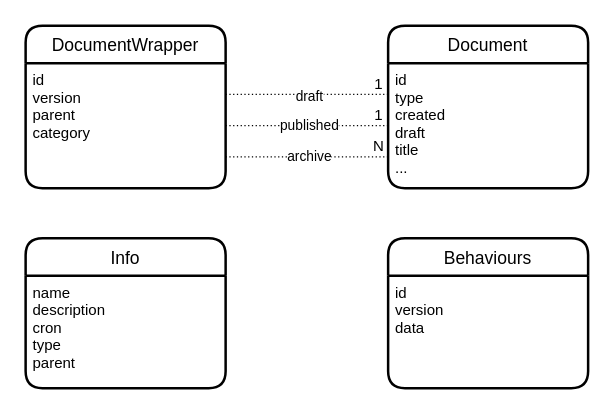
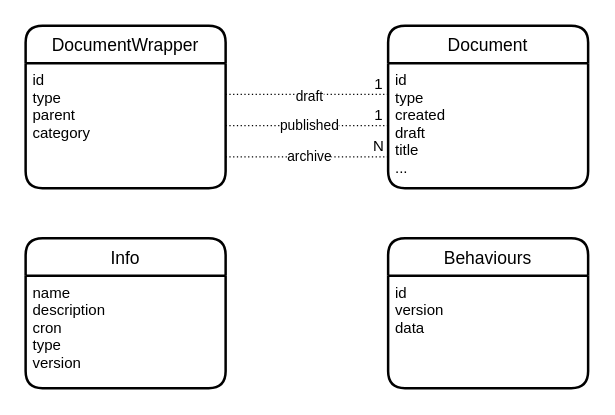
node "id version parent category": label "id version parent category" -> "id type parent category"
node "name description cron type parent": label "name description cron type parent" -> "name description cron type version"
